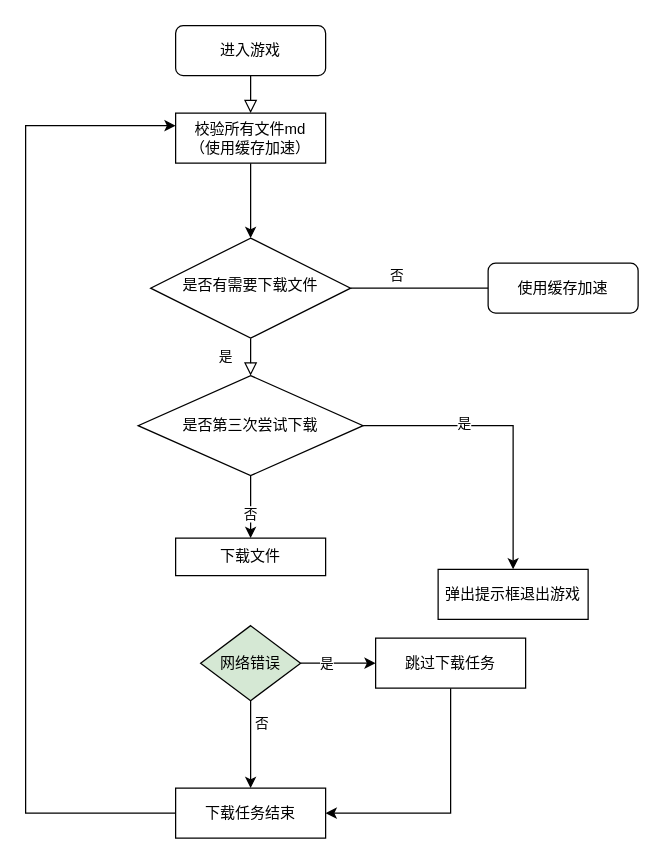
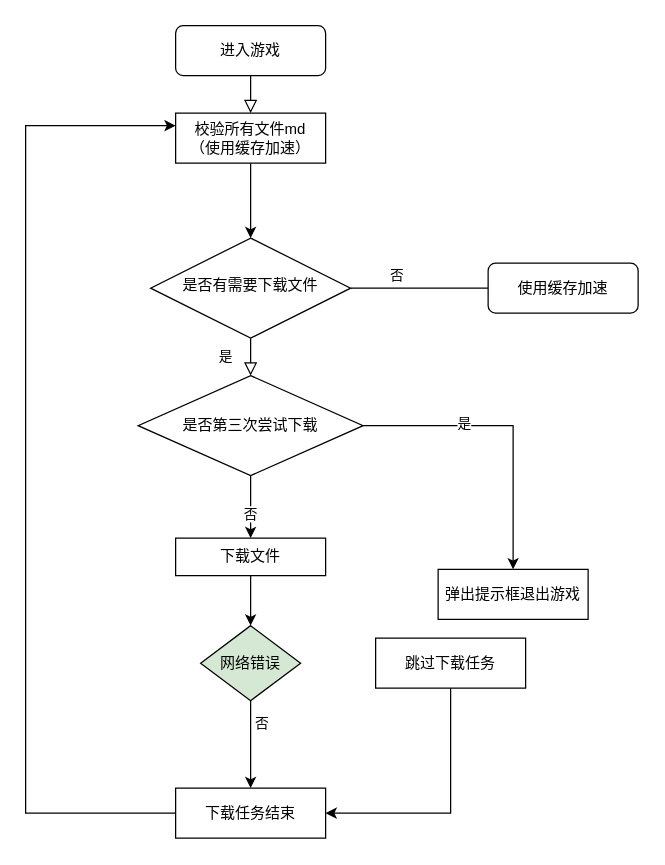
edge "下载文件" -> "网络错误": added
edge "网络错误" -> "跳过下载任务": removed, label "是"
